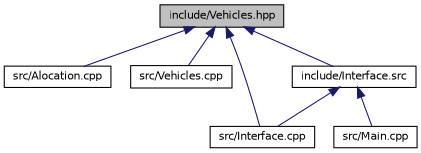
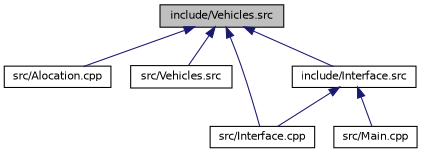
node "include/Vehicles.hpp": label "include/Vehicles.hpp" -> "include/Vehicles.src"
node "src/Vehicles.cpp": label "src/Vehicles.cpp" -> "src/Vehicles.src"
